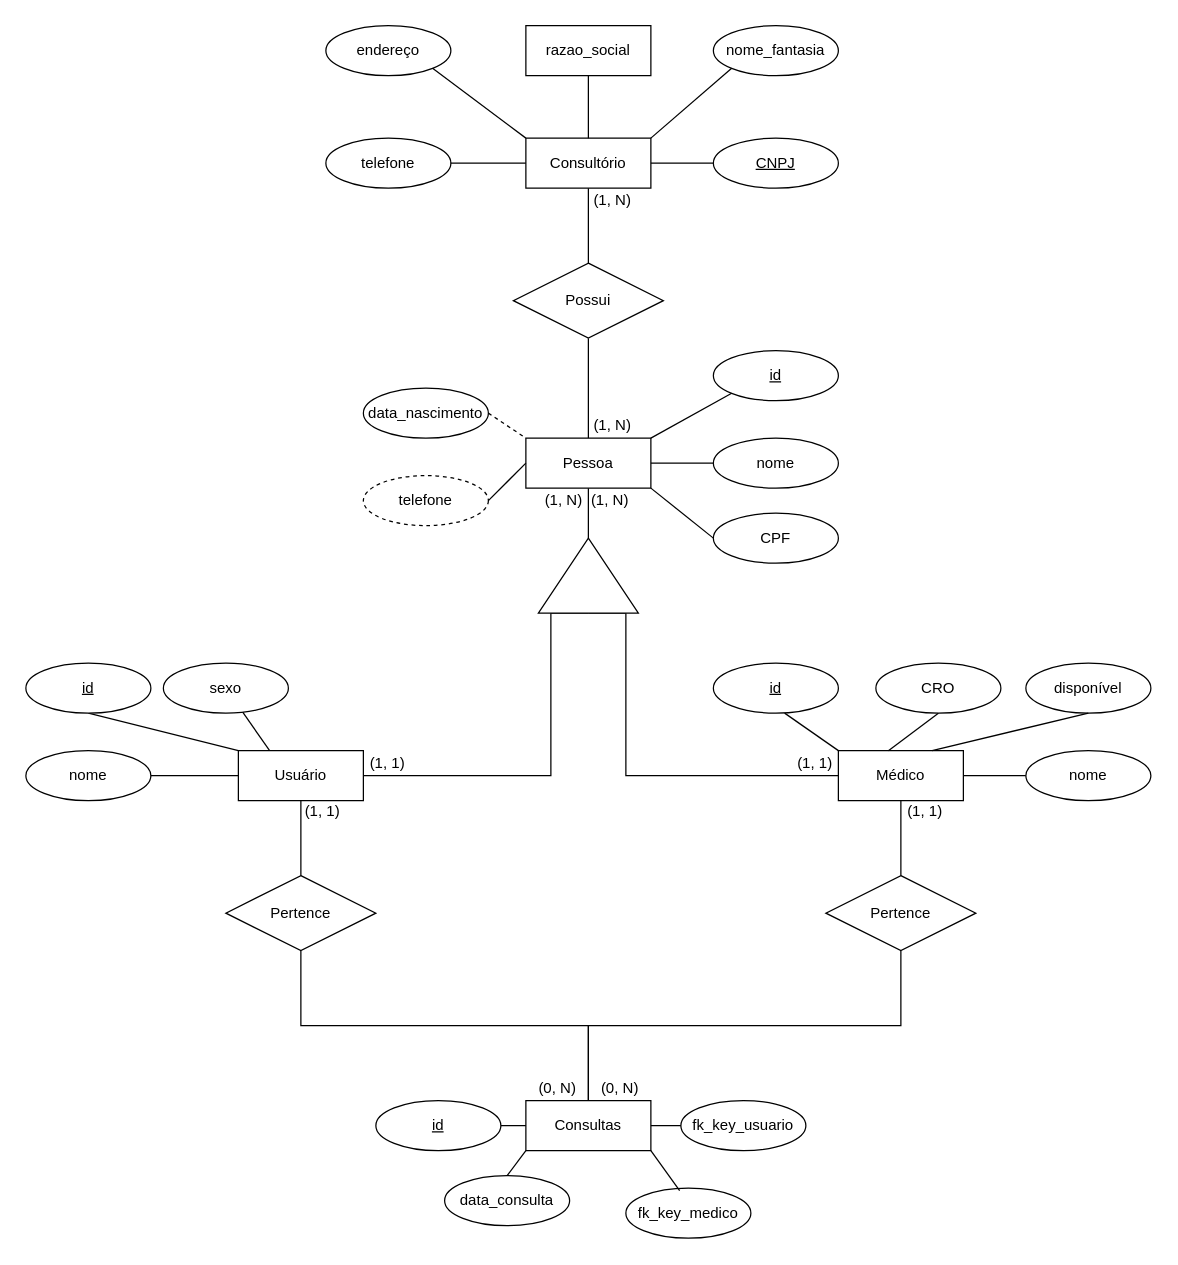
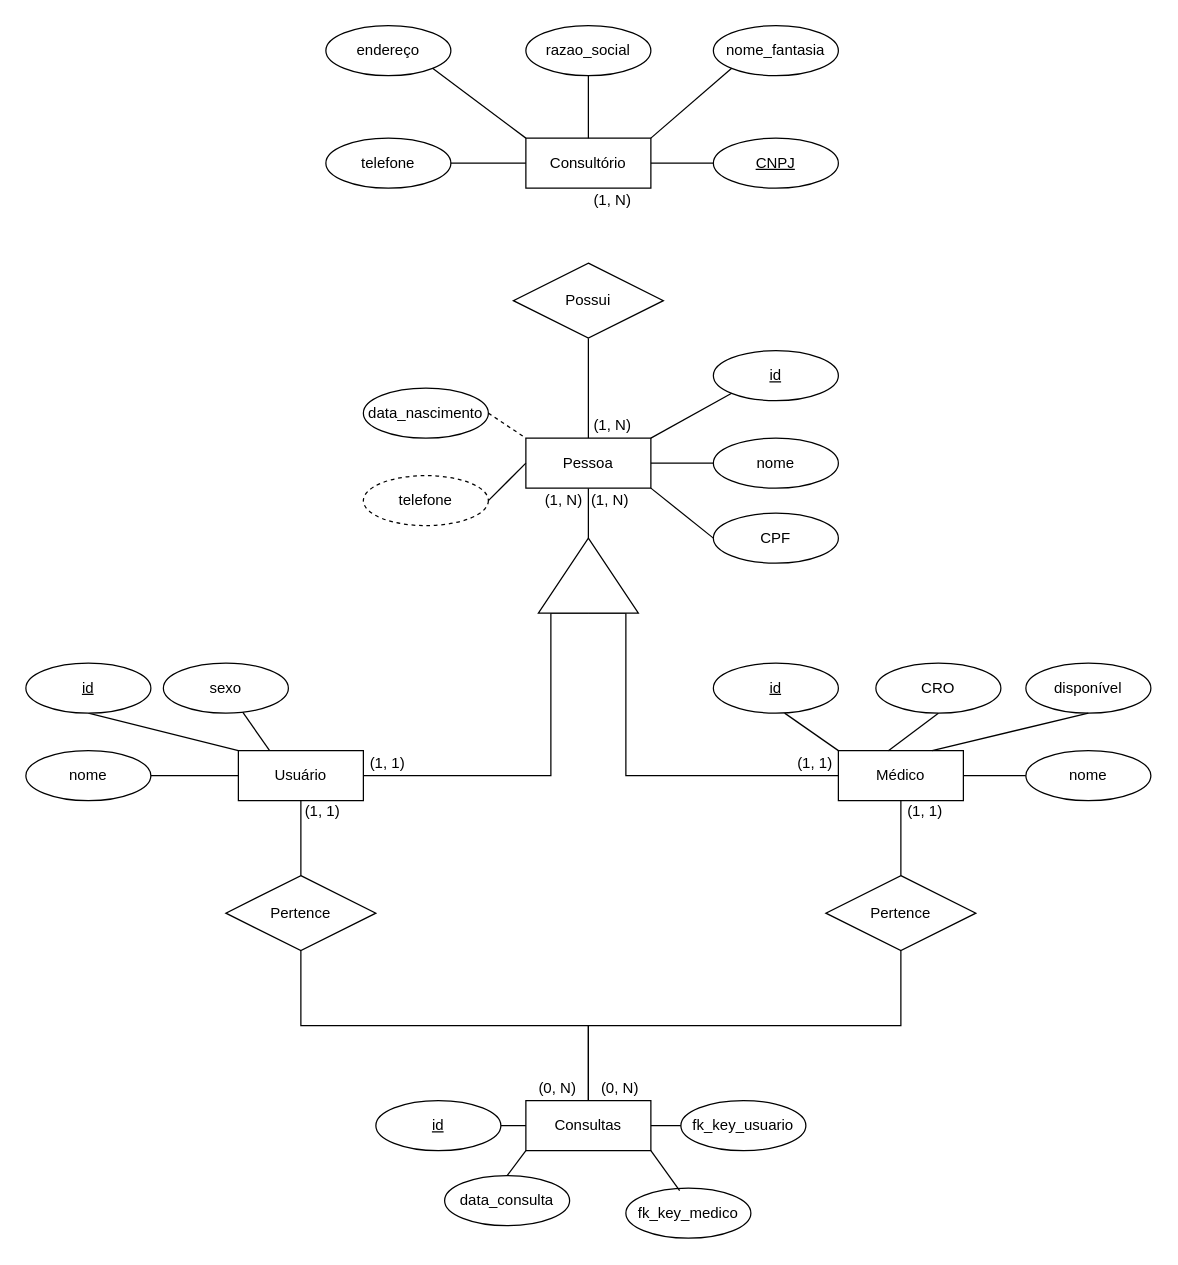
node "razao_social": shape rectangle -> ellipse
edge "Consultório" -- "Possui": removed
